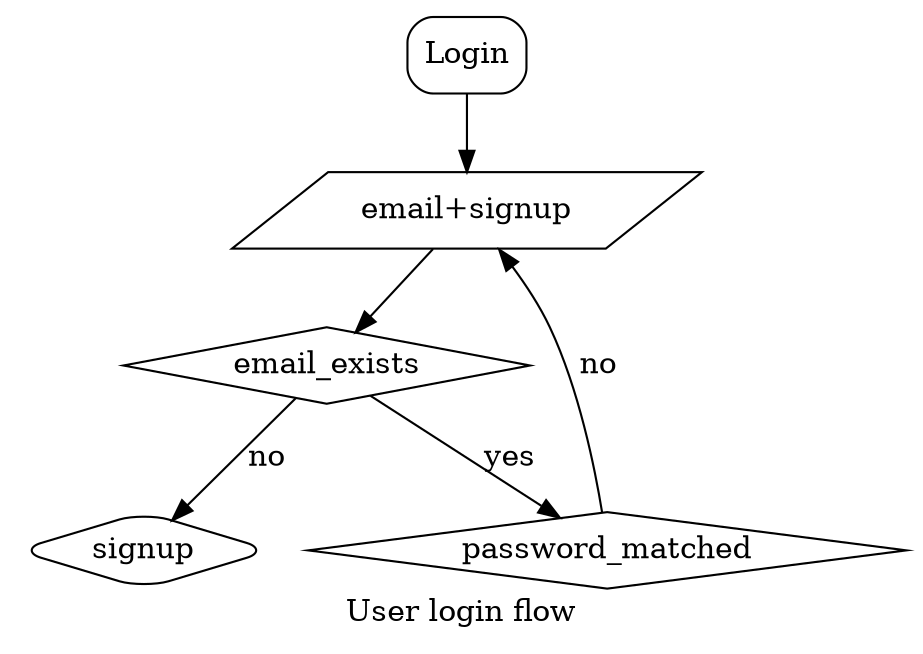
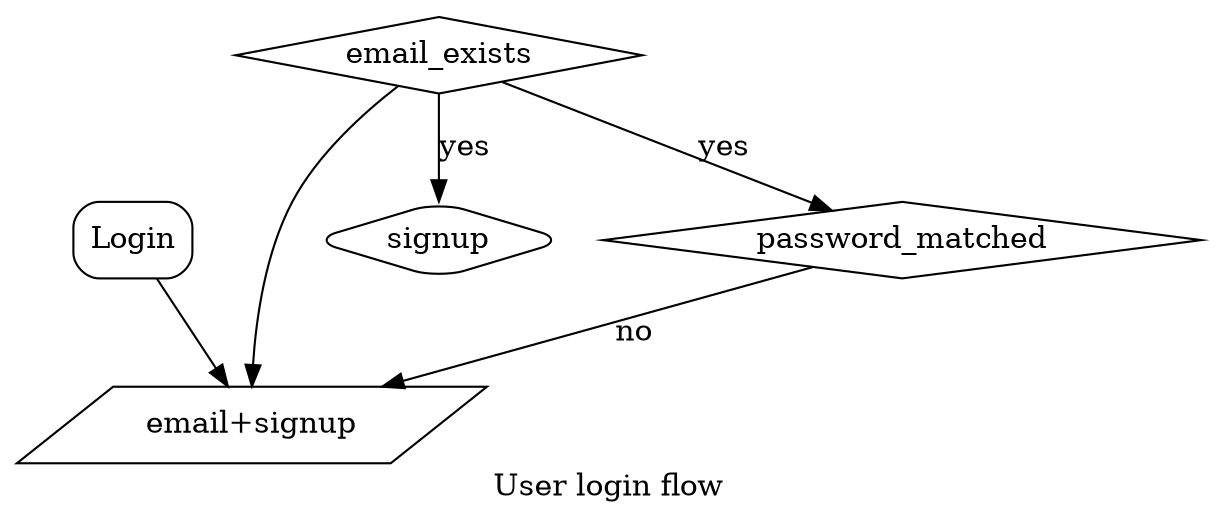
edge "email+signup" -> "email_exists": reversed
edge "email_exists" -> "signup": label "no" -> "yes"
